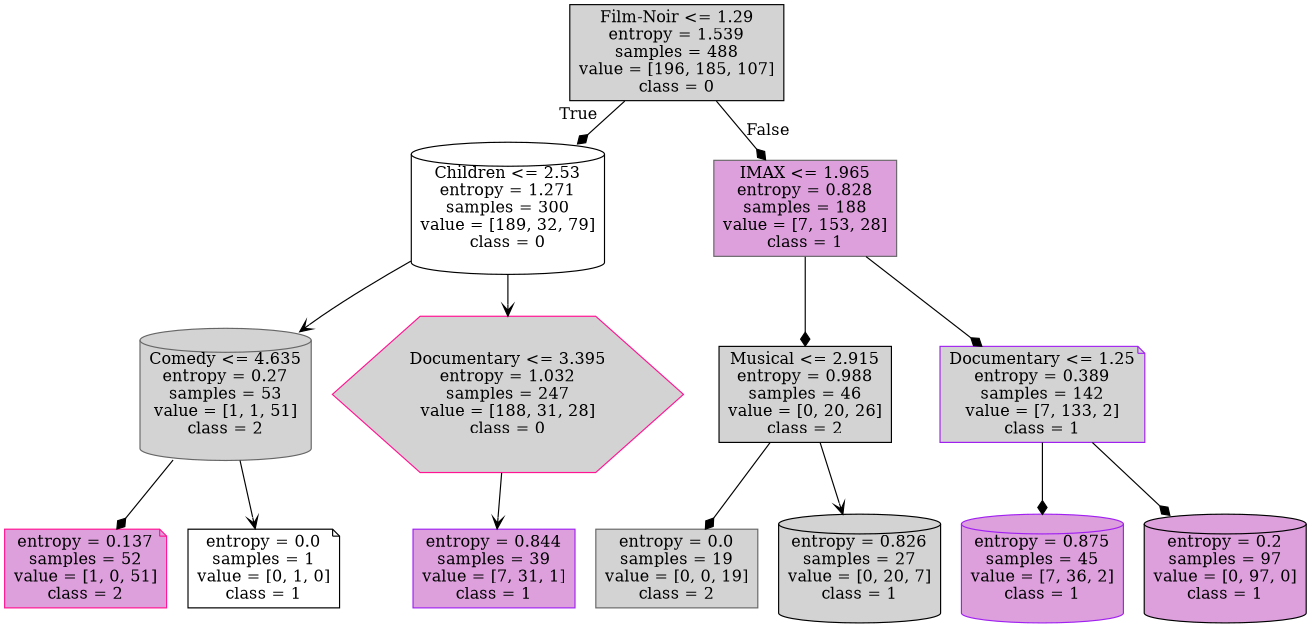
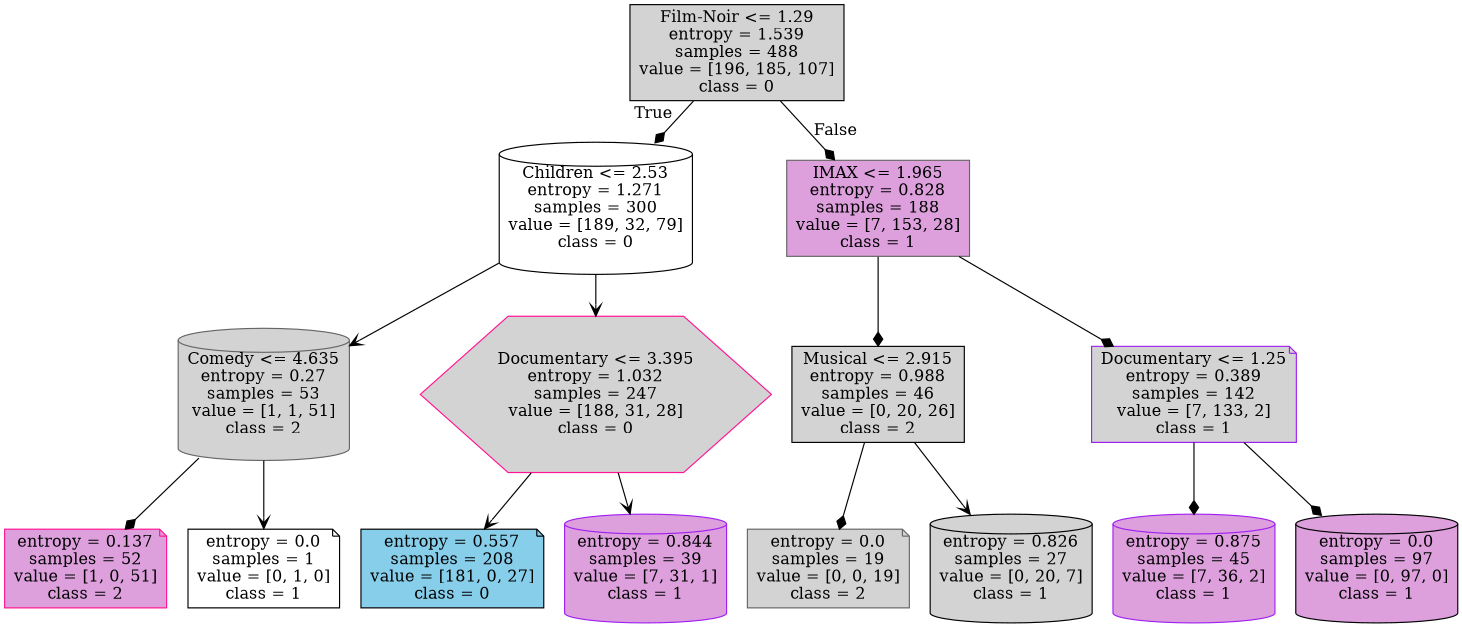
node "entropy = 0.557 samples = 208 value = [181, 0, 27] class = 0": added
node "entropy = 0.844 samples = 39 value = [7, 31, 1] class = 1": shape box -> cylinder
node "entropy = 0.0 samples = 19 value = [0, 0, 19] class = 2": shape box -> note
node "entropy = 0.2 samples = 97 value = [0, 97, 0] class = 1": label "entropy = 0.2 samples = 97 value = [0, 97, 0] class = 1" -> "entropy = 0.0 samples = 97 value = [0, 97, 0] class = 1"
